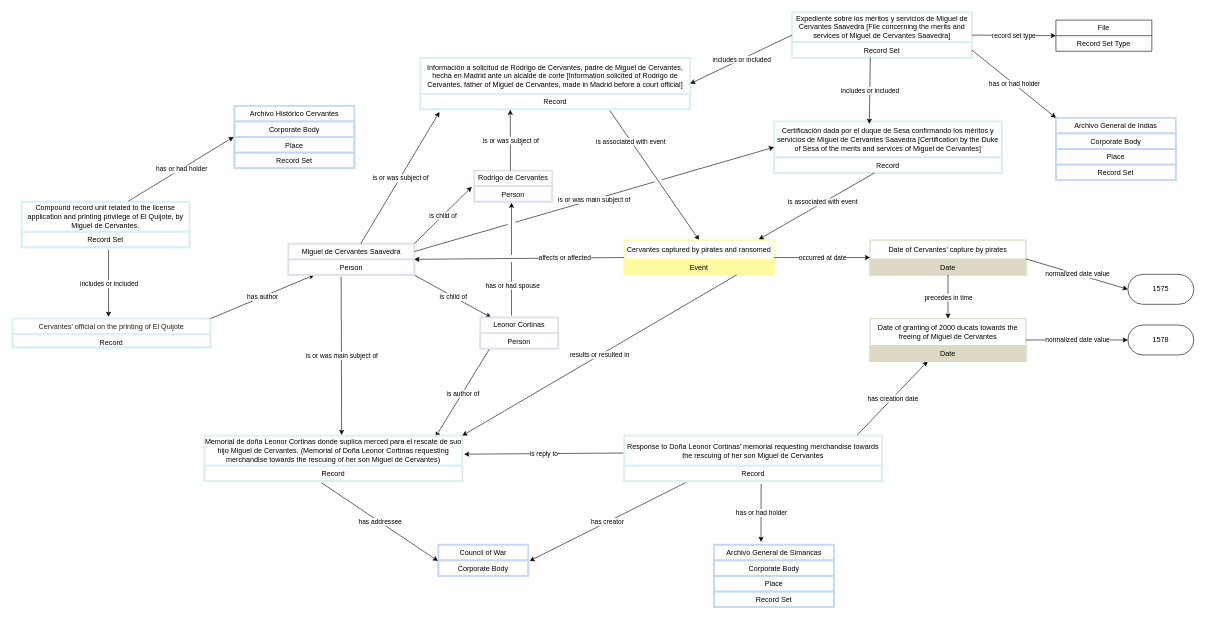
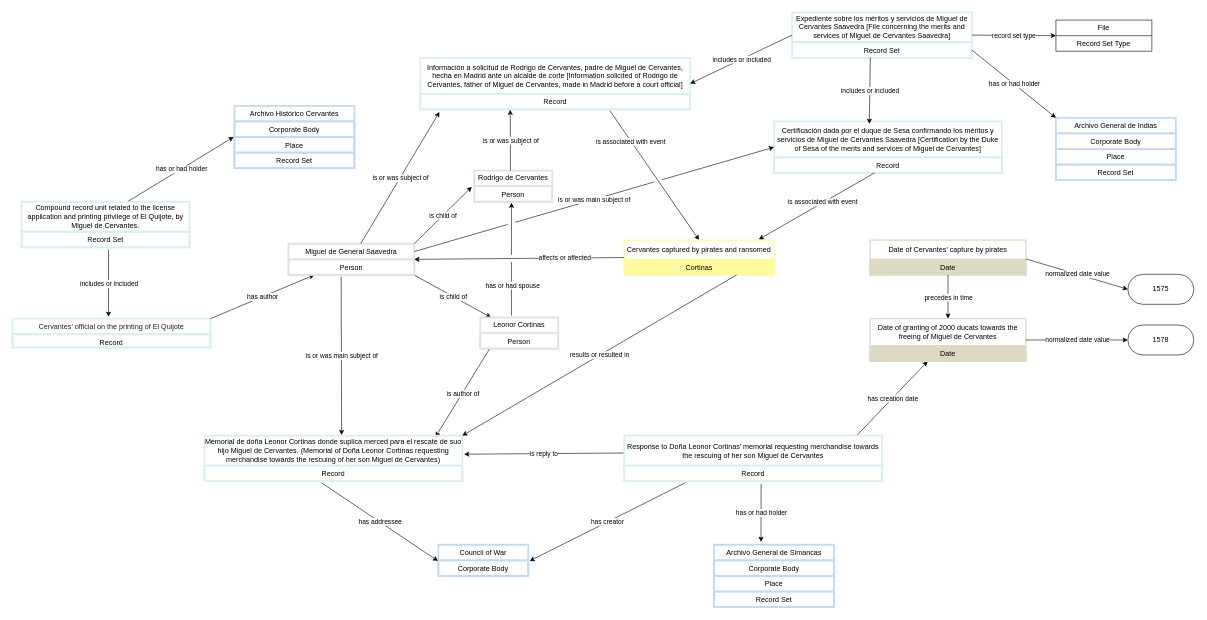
node "Miguel de Cervantes Saavedra": label "Miguel de Cervantes Saavedra" -> "Miguel de General Saavedra"
edge "Cervantes captured by pirates and ransomed" -> "Date of Cervantes' capture by pirates": removed, label "occurred at date"
node "Event": label "Event" -> "Cortinas"
